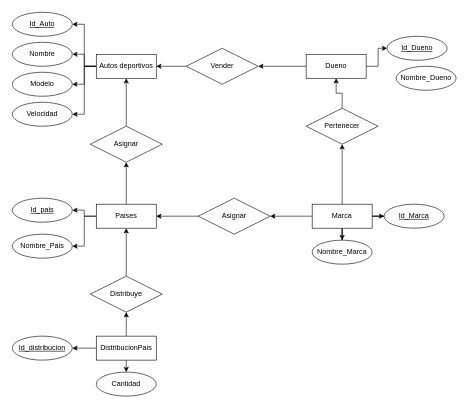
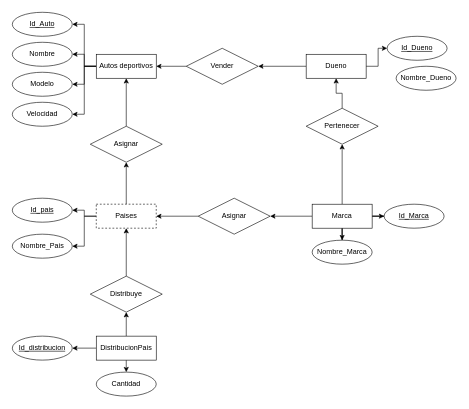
node "Paises": style solid -> dashed
